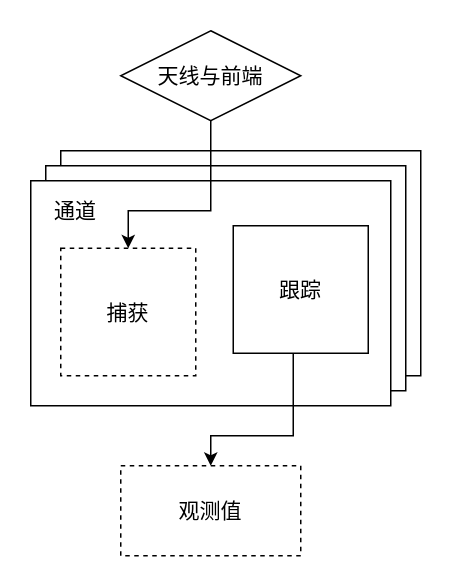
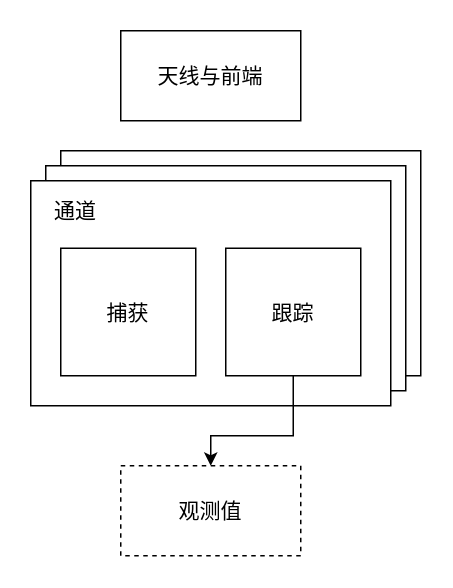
node "天线与前端": shape diamond -> rectangle
edge "天线与前端" -> "捕获": removed
node "跟踪": moved (301, 290) -> (293, 312)
node "捕获": style dashed -> solid
